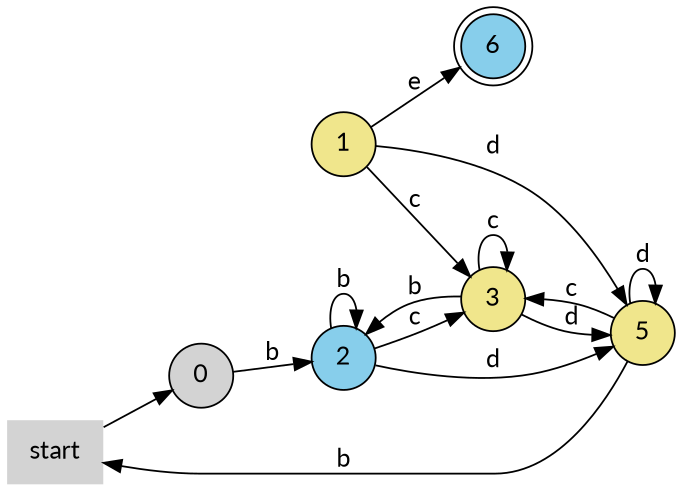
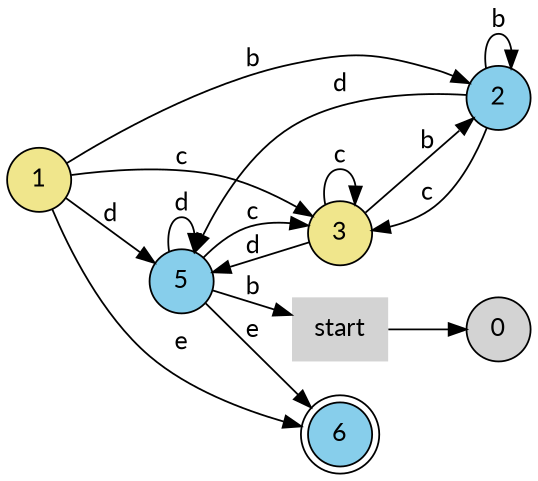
node "5": fillcolor khaki -> skyblue
edge "5" -> "6": added, label "e"
edge "0" -> "2": now "1" -> "2"
